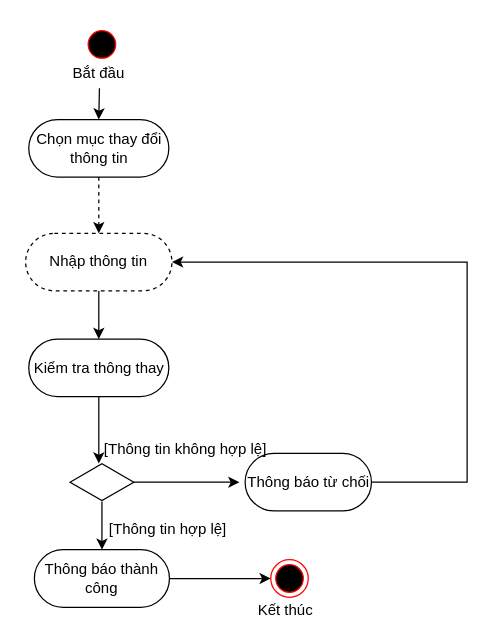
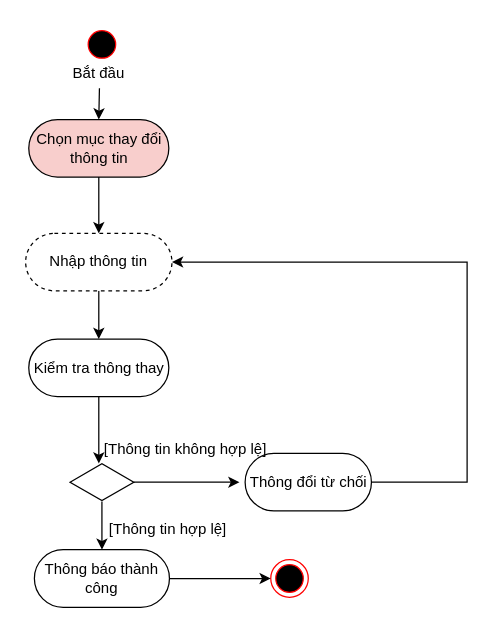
node "Chọn mục thay đổi thông tin": fillcolor #ffffff -> #f8cecc
edge "Chọn mục thay đổi thông tin" -> "Nhập thông tin": style dashed -> solid
node "Thông báo từ chối": label "Thông báo từ chối" -> "Thông đổi từ chối"
node "Kết thúc": removed
